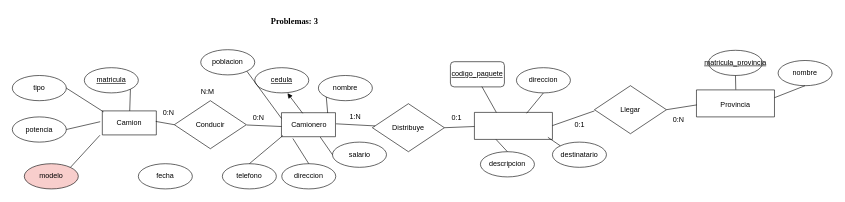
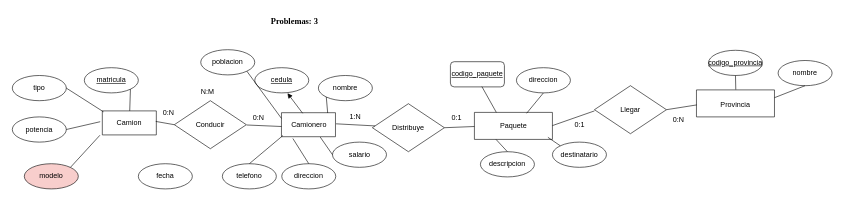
node "matricula_provincia": label "matricula_provincia" -> "codigo_provincia"
node "Paquete": added
